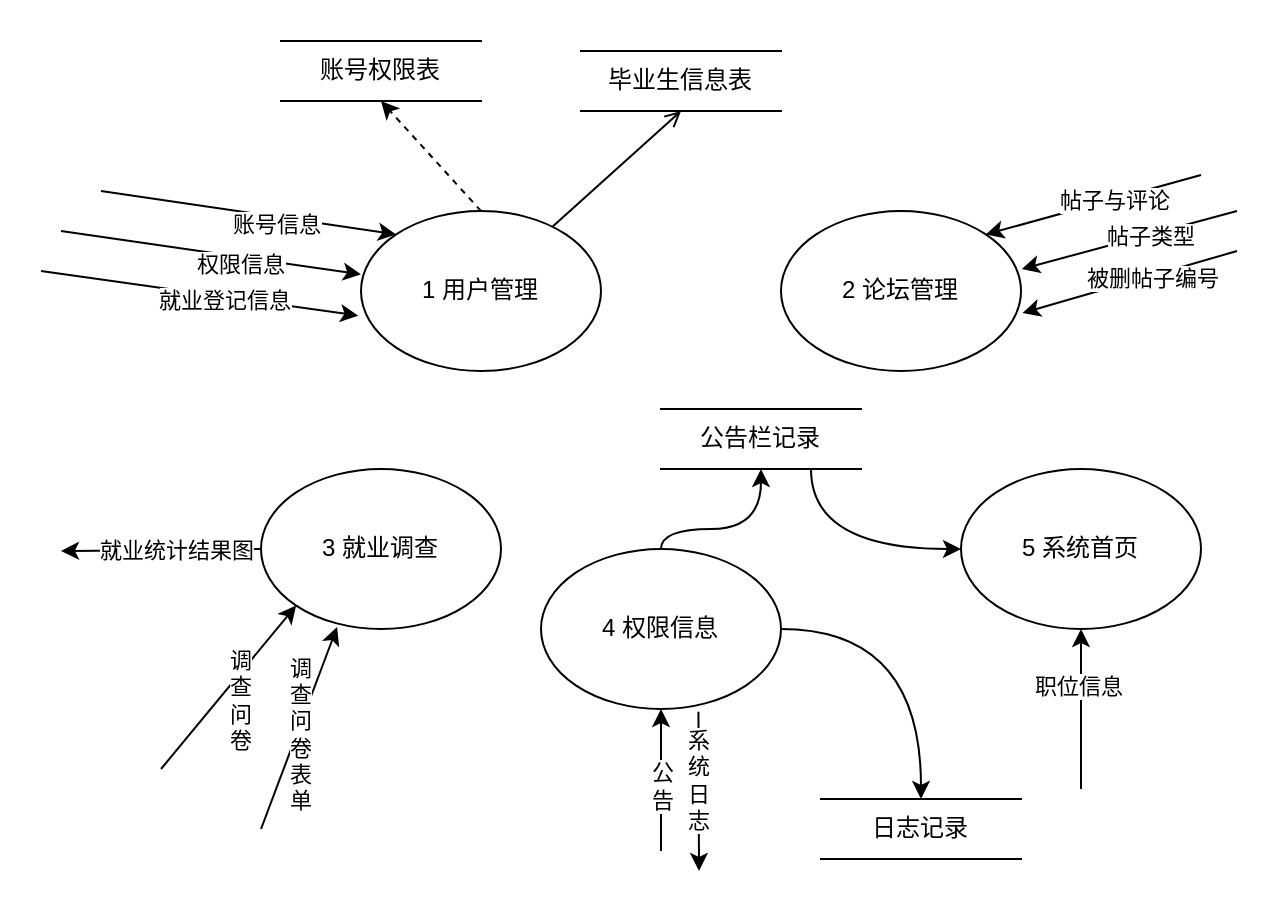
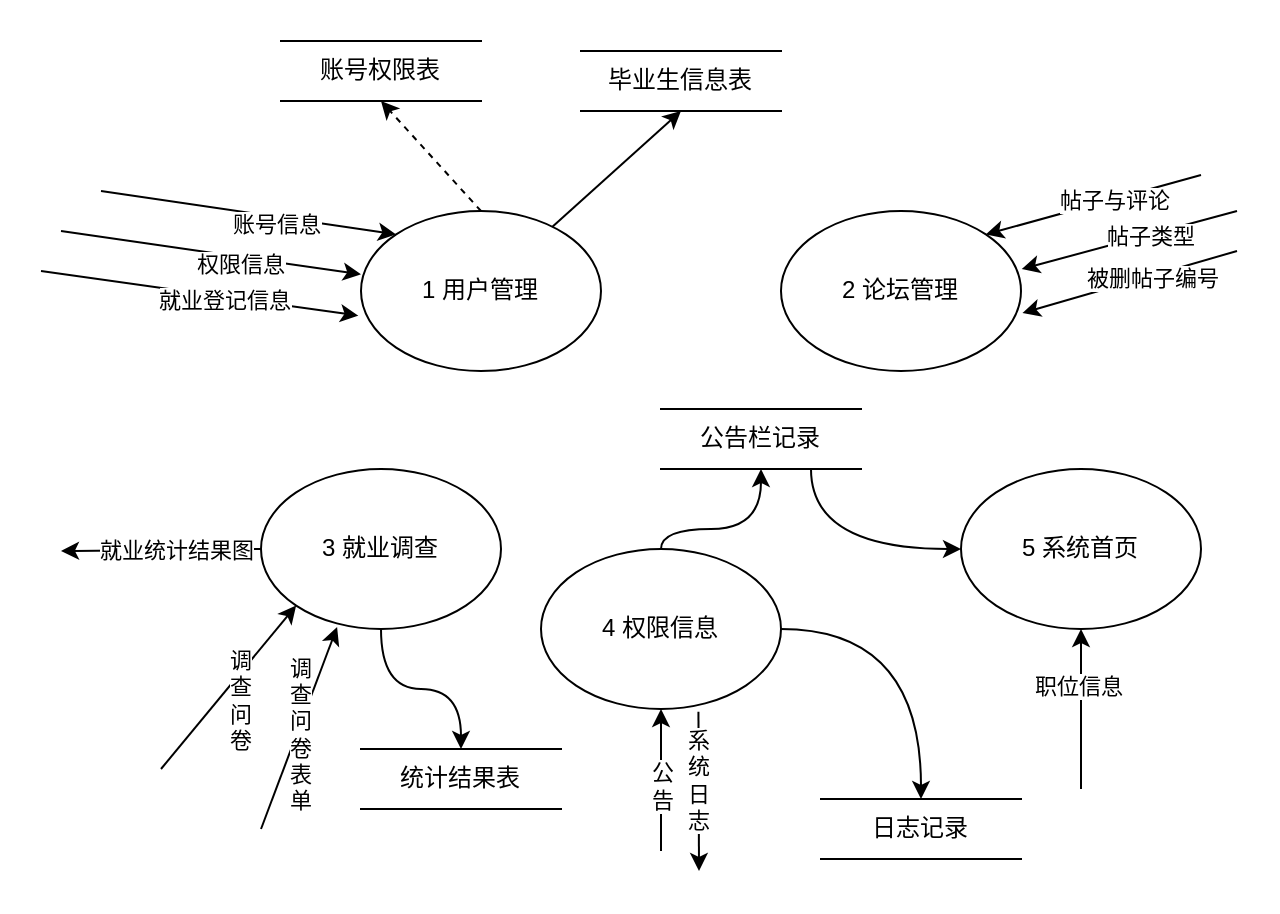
edge "1 用户管理" -> "毕业生信息表": arrowhead open -> classic
edge "3 就业调查" -> "统计结果表": added
node "统计结果表": added
